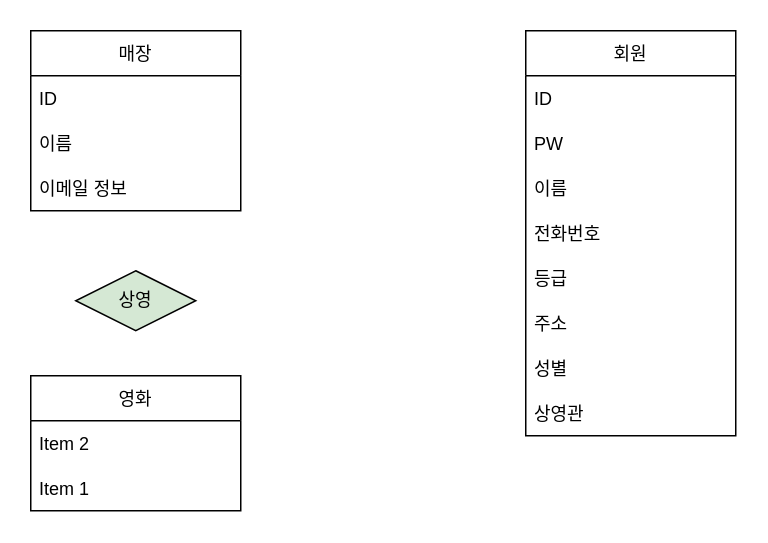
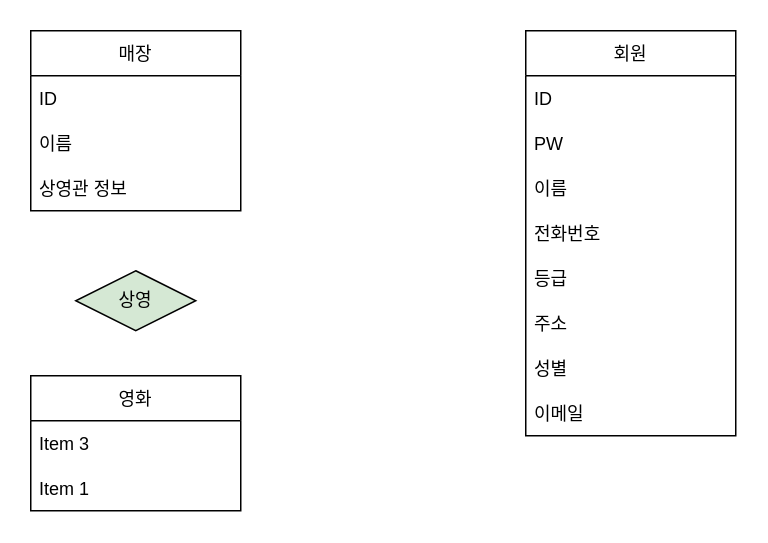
node "이메일 정보": label "이메일 정보" -> "상영관 정보"
node "상영관": label "상영관" -> "이메일"
node "Item 2": label "Item 2" -> "Item 3"
